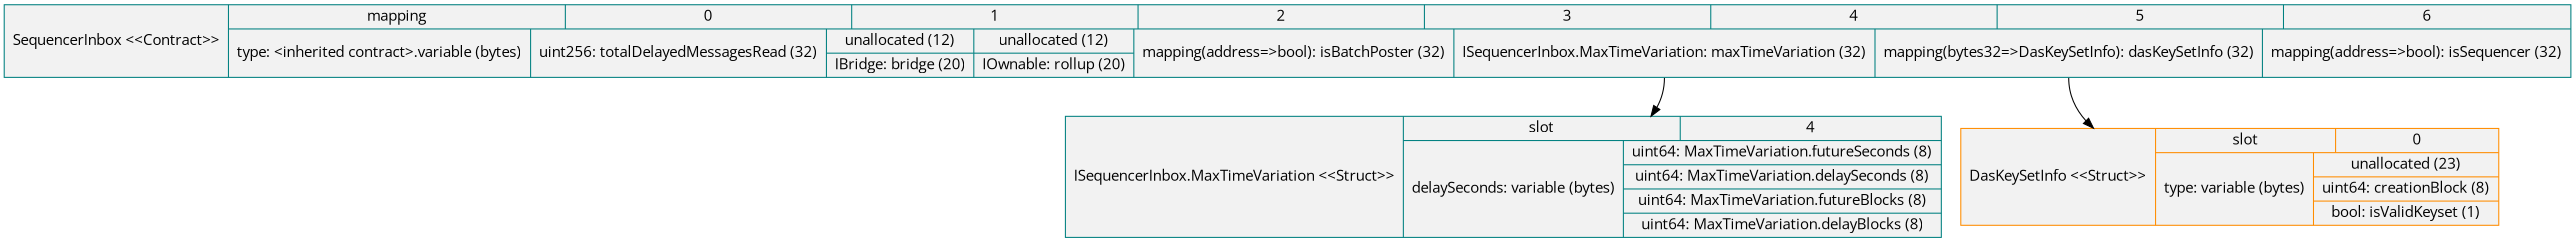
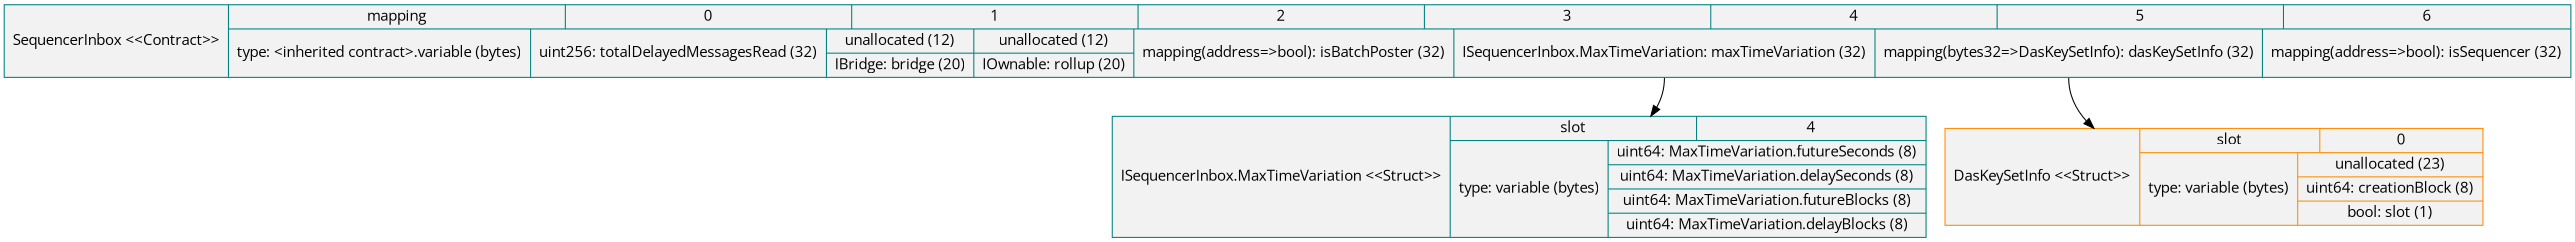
node "ISequencerInbox.MaxTimeVariation <<Struct>>": text "delaySeconds: variable (bytes)" -> "type: variable (bytes)"
node "DasKeySetInfo <<Struct>>": text "bool: isValidKeyset (1)" -> "bool: slot (1)"
